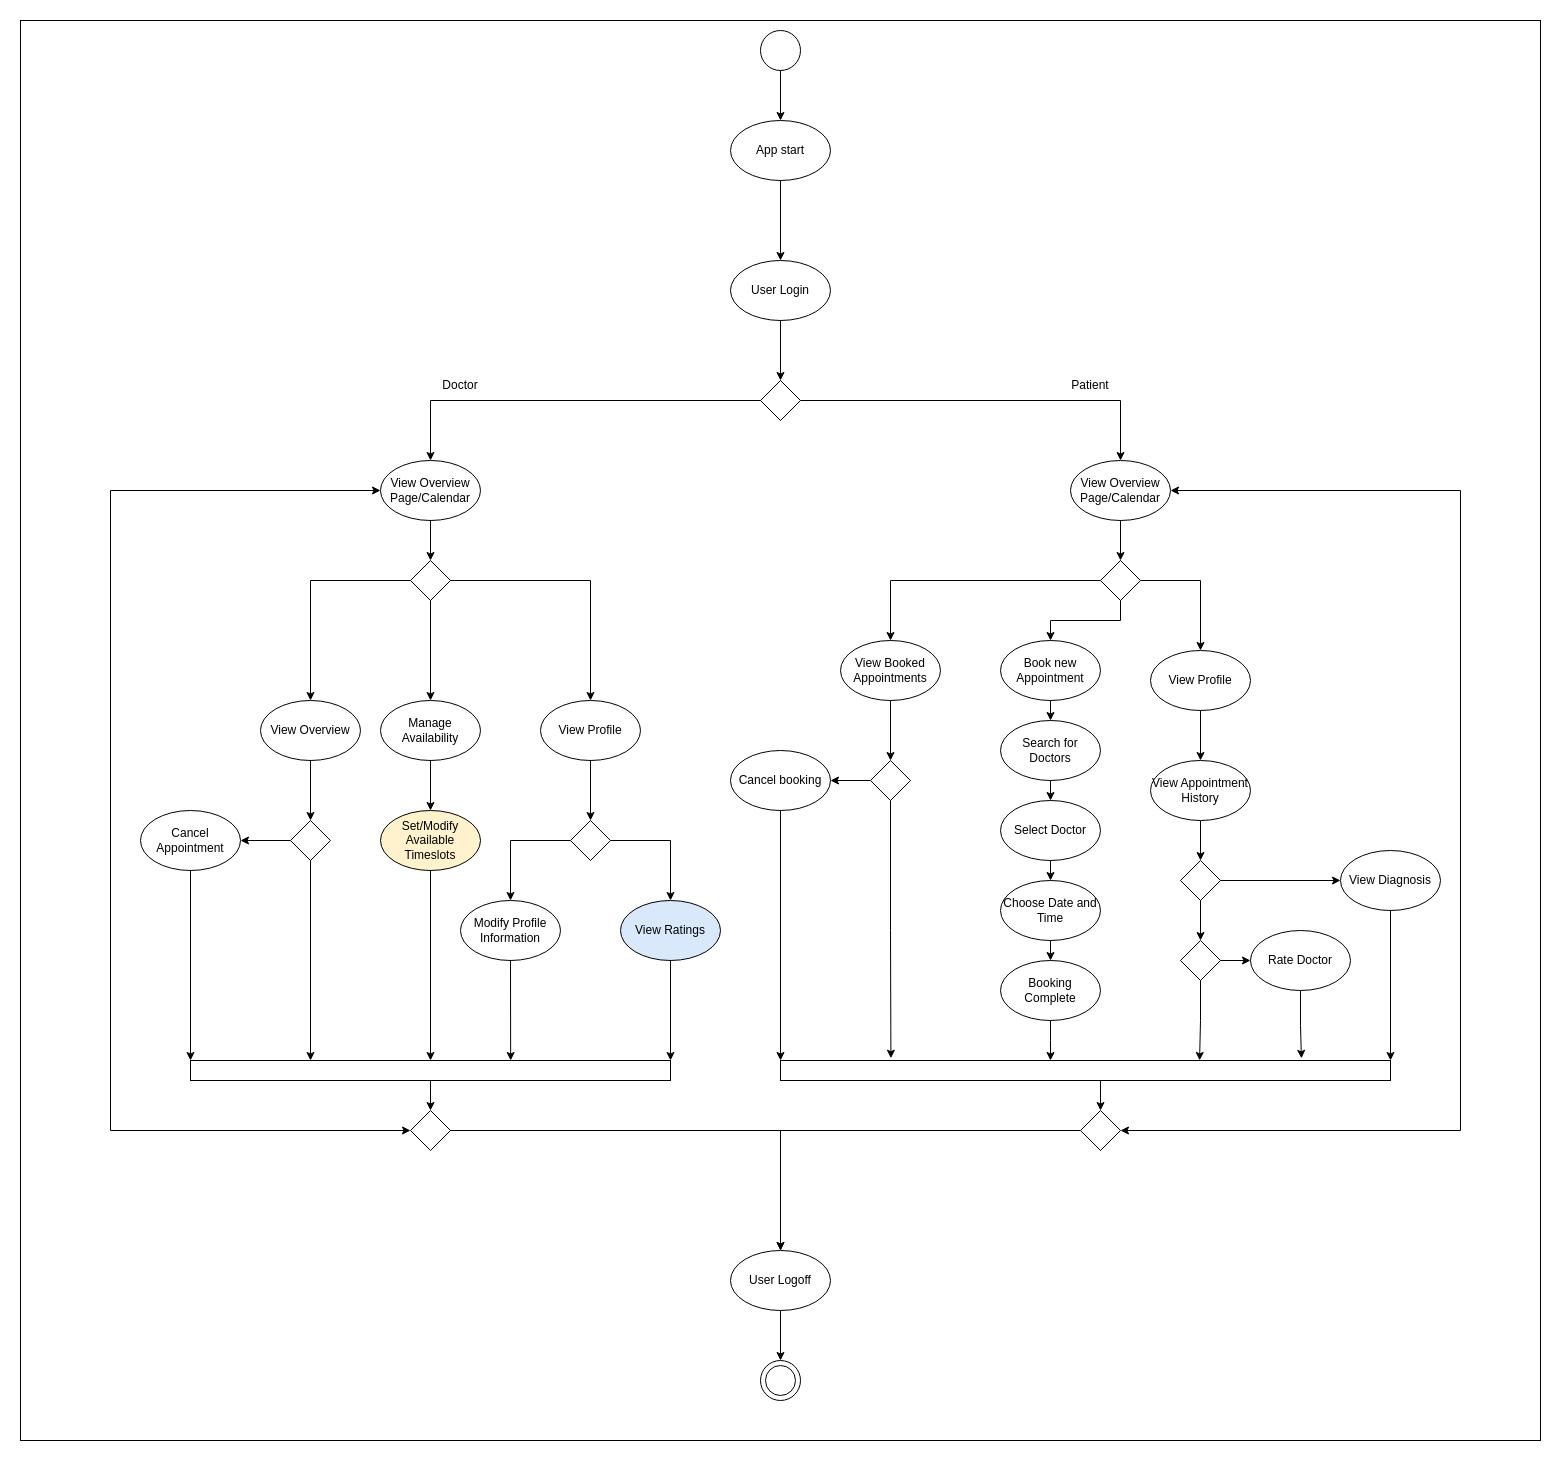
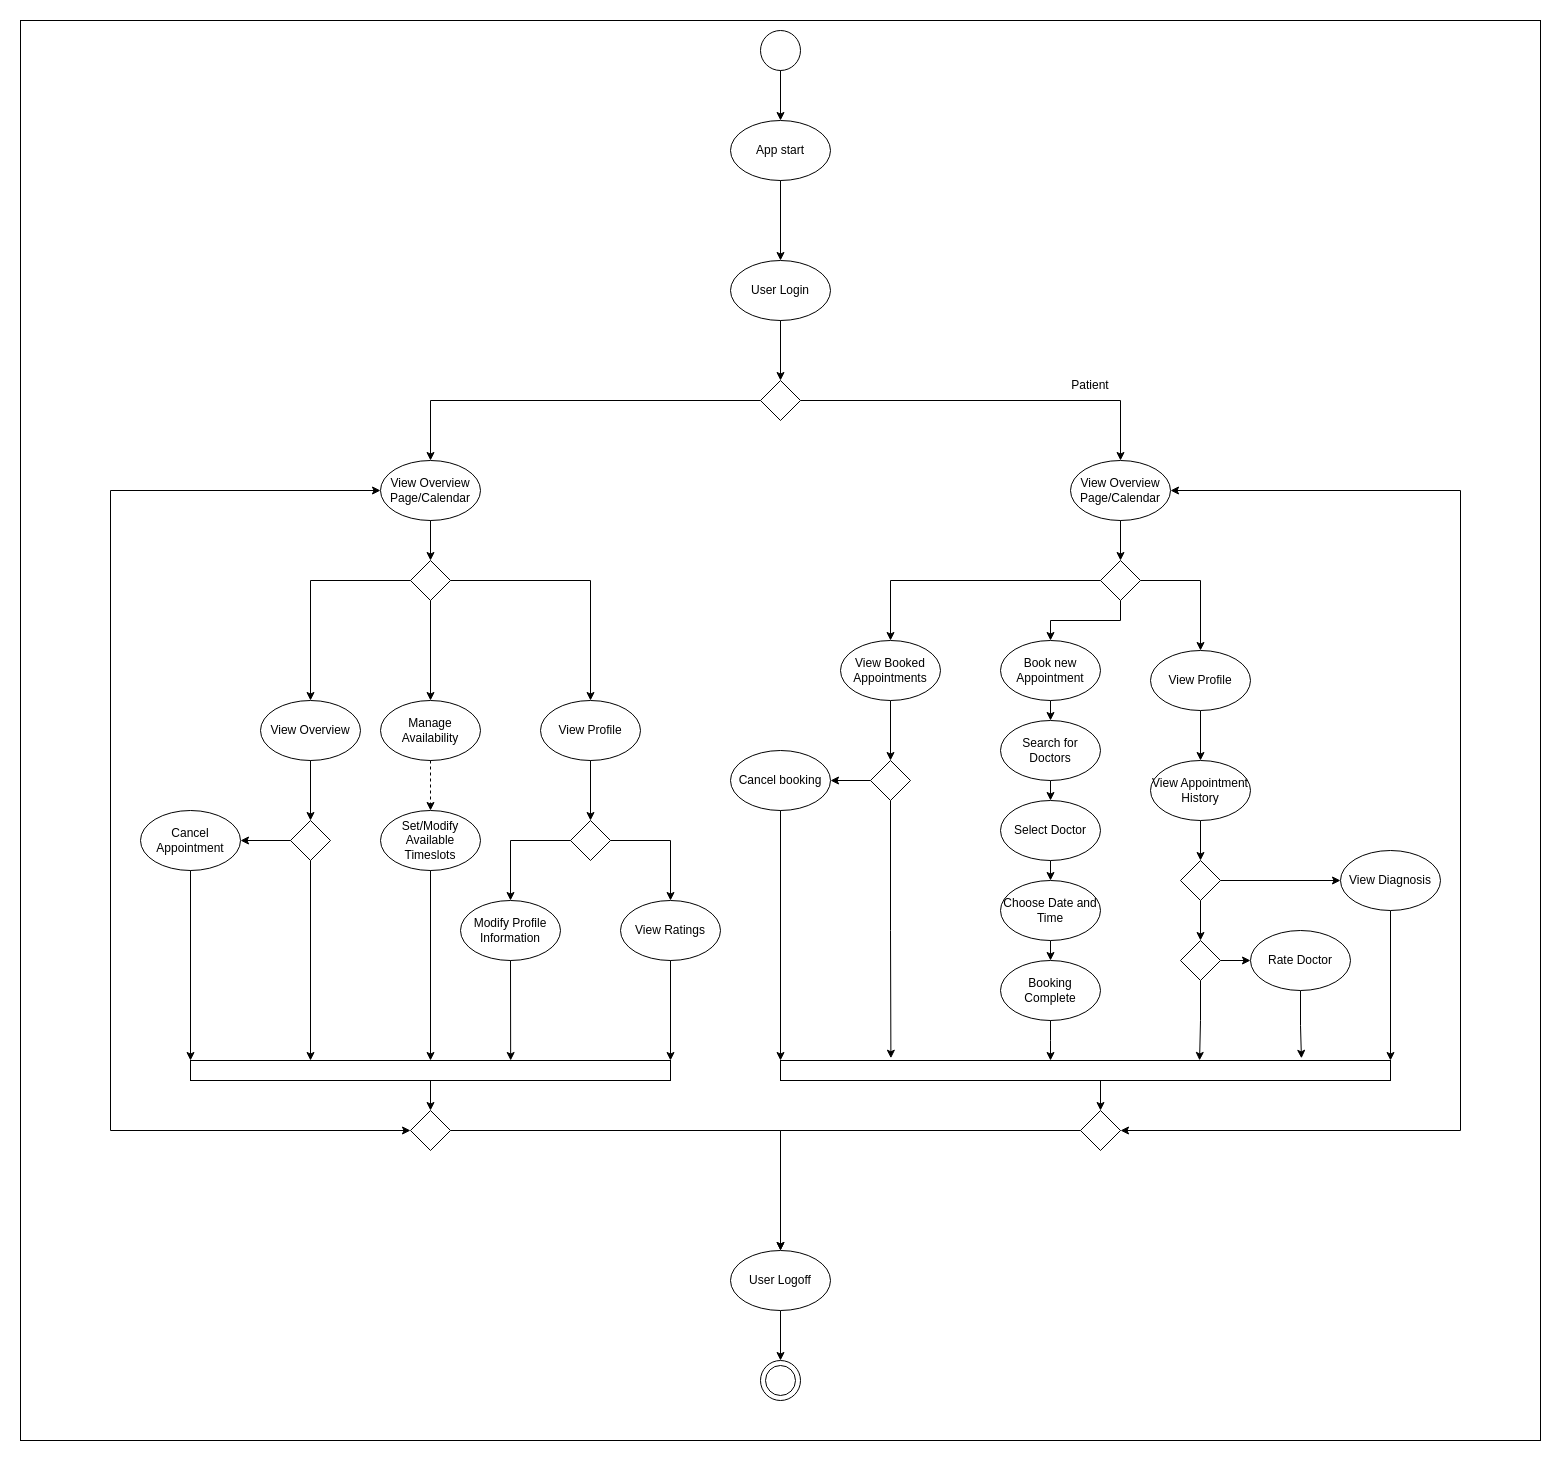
node "Doctor": removed
edge "Manage Availability" -> "Set/Modify Available Timeslots": style solid -> dashed
node "Set/Modify Available Timeslots": fillcolor #fff2cc -> #ffffff
node "View Ratings": fillcolor #dae8fc -> #ffffff
